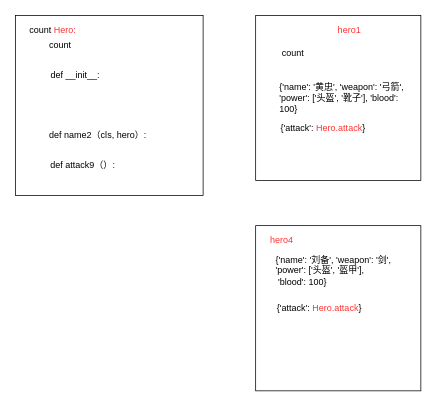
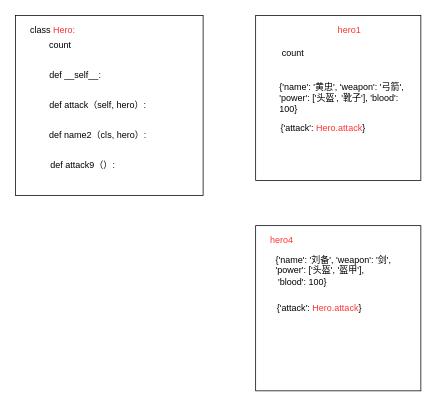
node "count Hero:": label "count Hero:" -> "class Hero:"
node "def __init__:": label "def __init__:" -> "def __self__:"
node "def attack（self, hero）:": added
